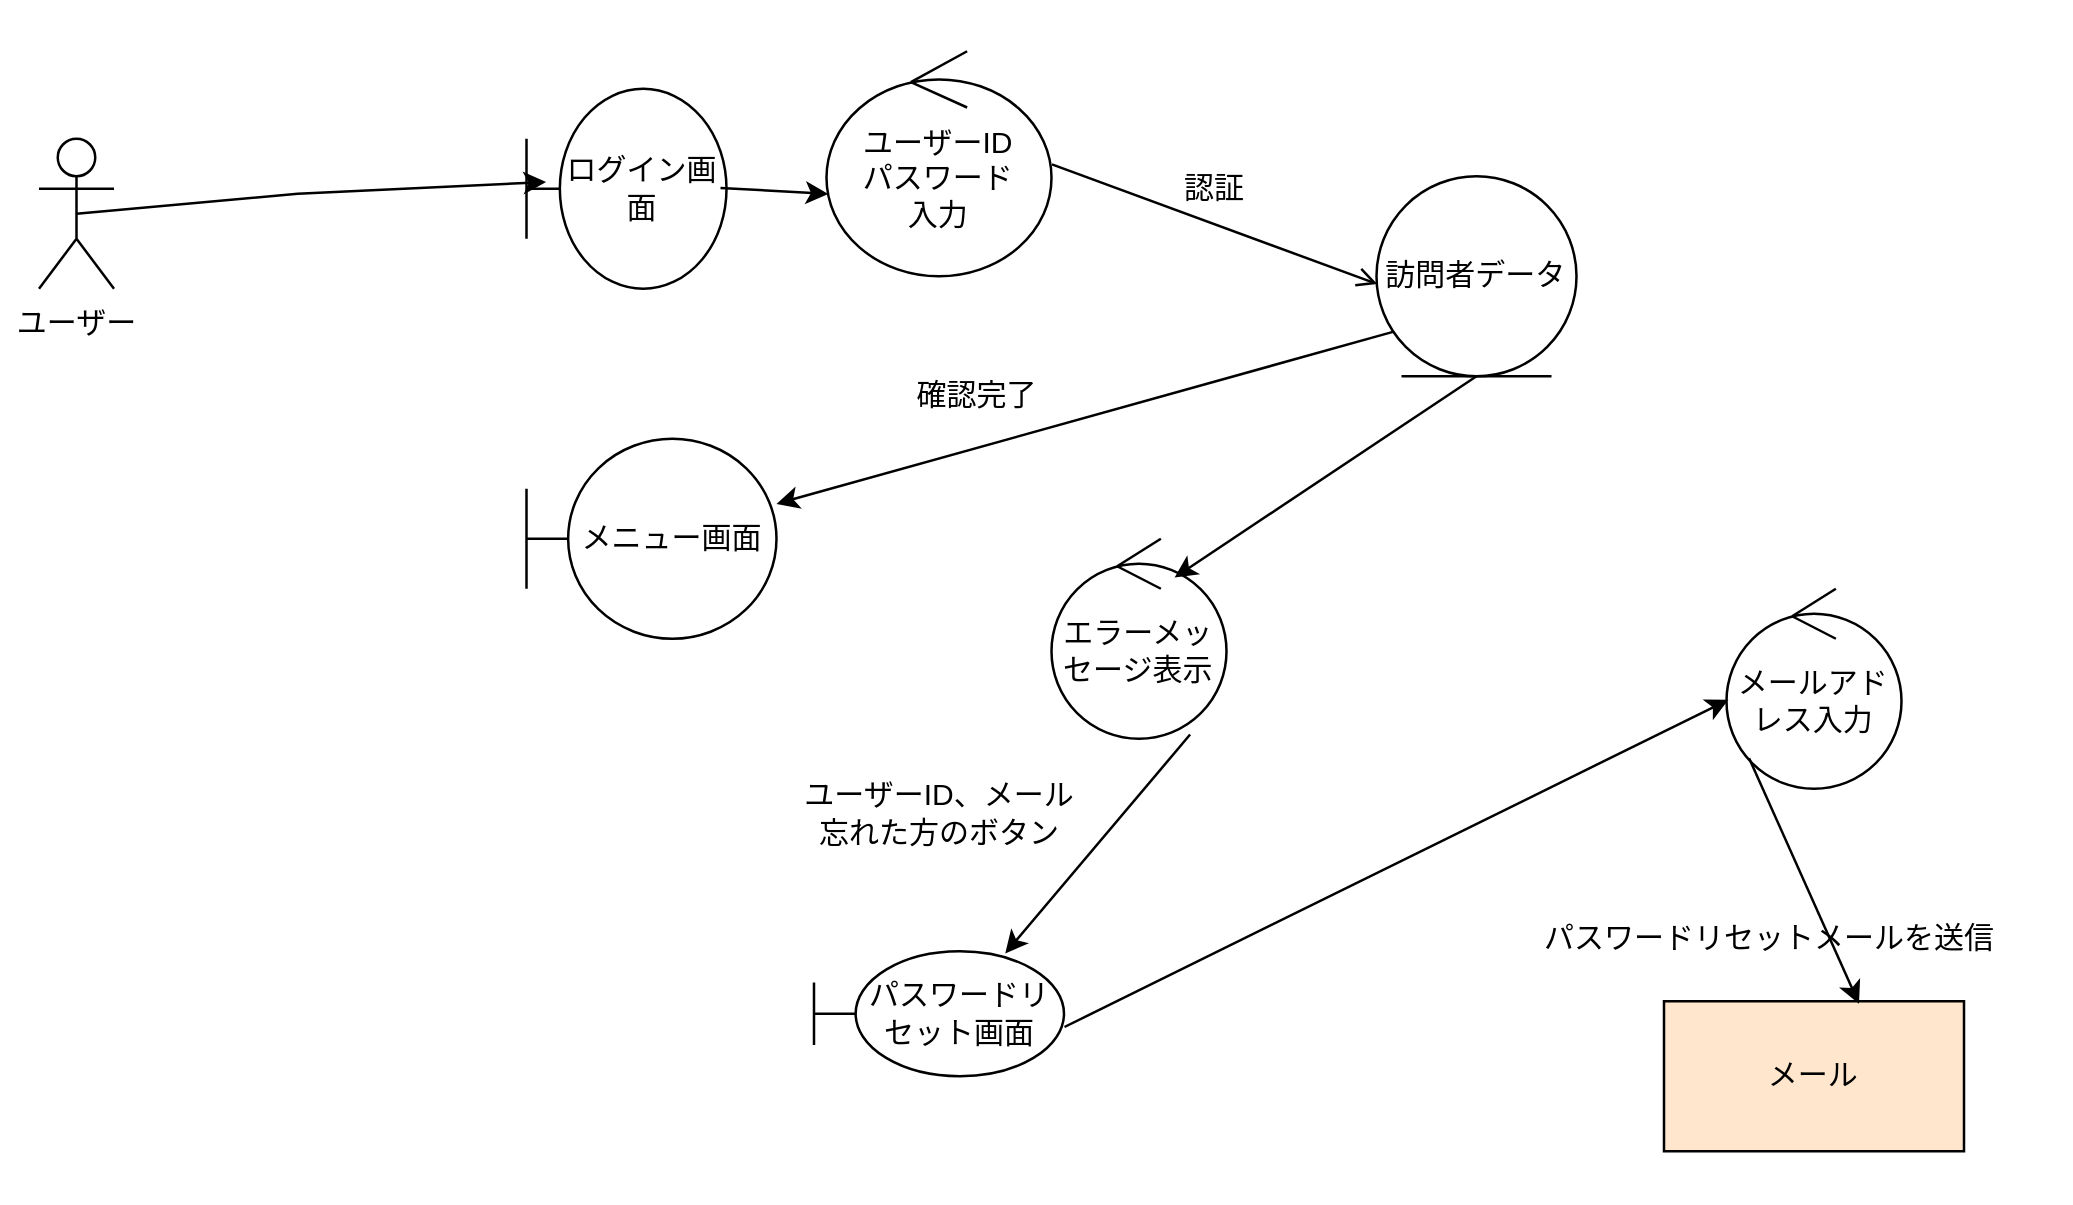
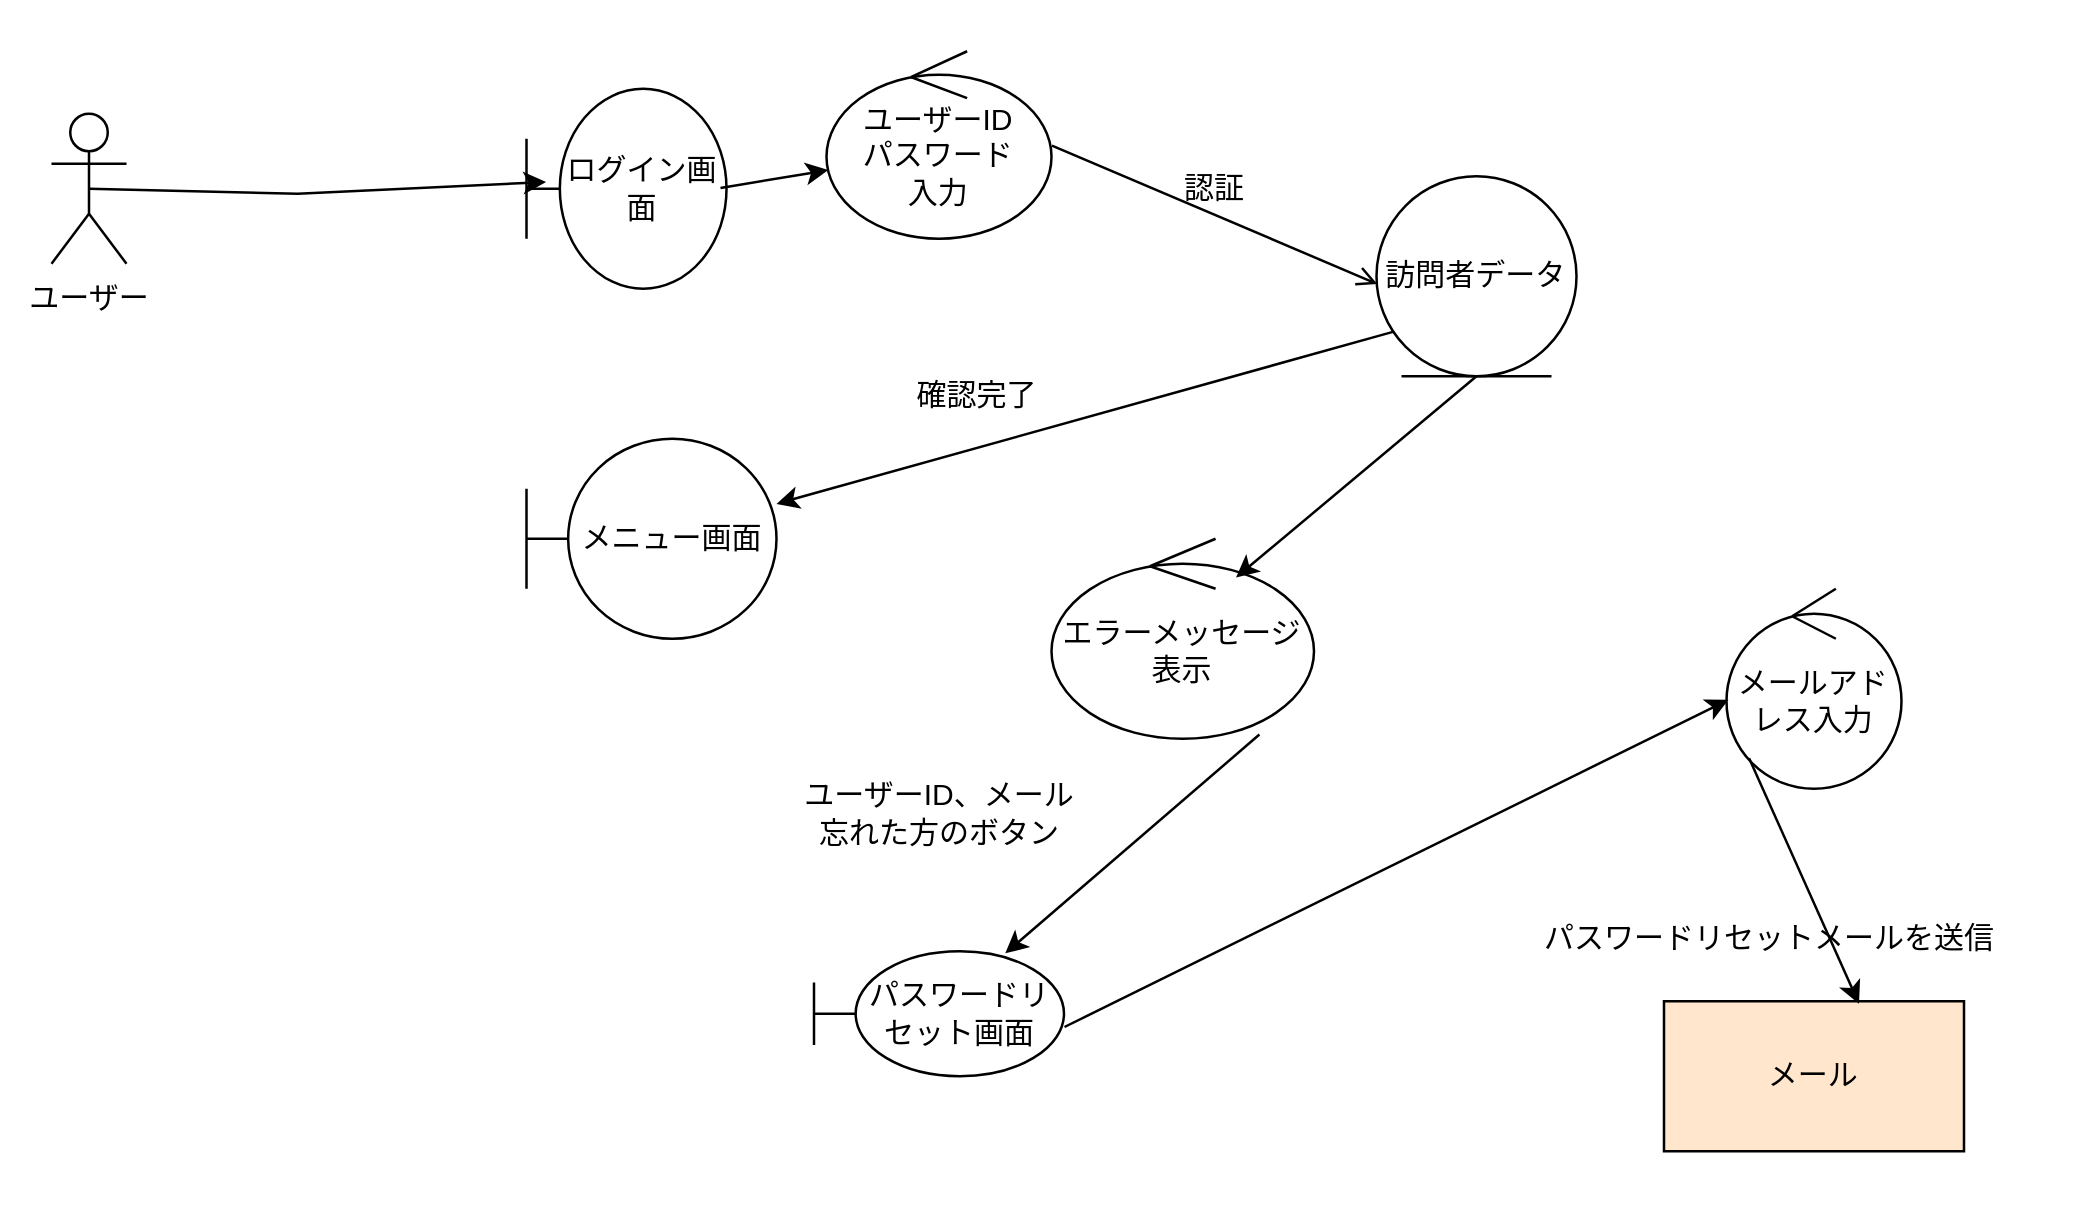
node "ユーザーID パスワード 入力": size 225x225 -> 225x188
node "ユーザー": moved (76, 214) -> (89, 189)
node "エラーメッセージ表示": size 175x200 -> 263x200
